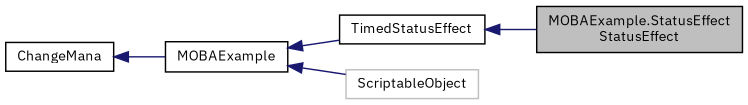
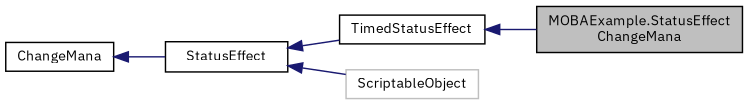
node "MOBAExample.StatusEffect StatusEffect": label "MOBAExample.StatusEffect StatusEffect" -> "MOBAExample.StatusEffect ChangeMana"
node "MOBAExample": label "MOBAExample" -> "StatusEffect"
